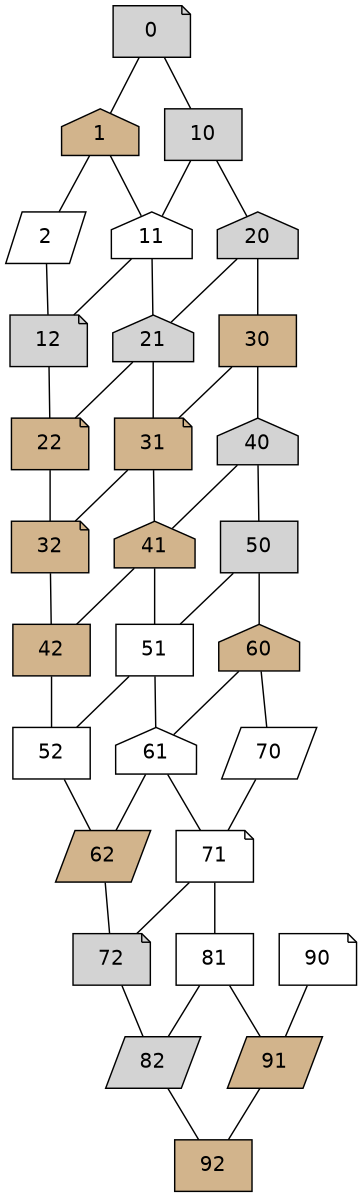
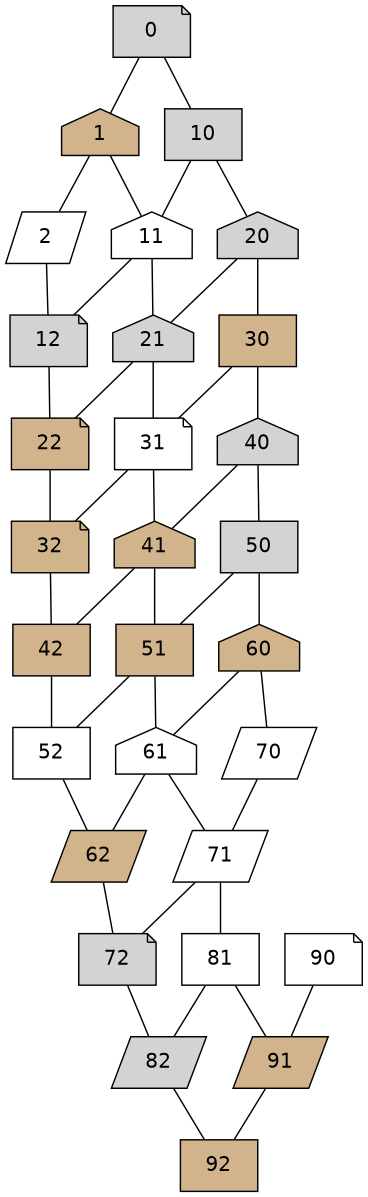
node "31": fillcolor tan -> white
node "51": fillcolor white -> tan
node "71": shape note -> parallelogram
